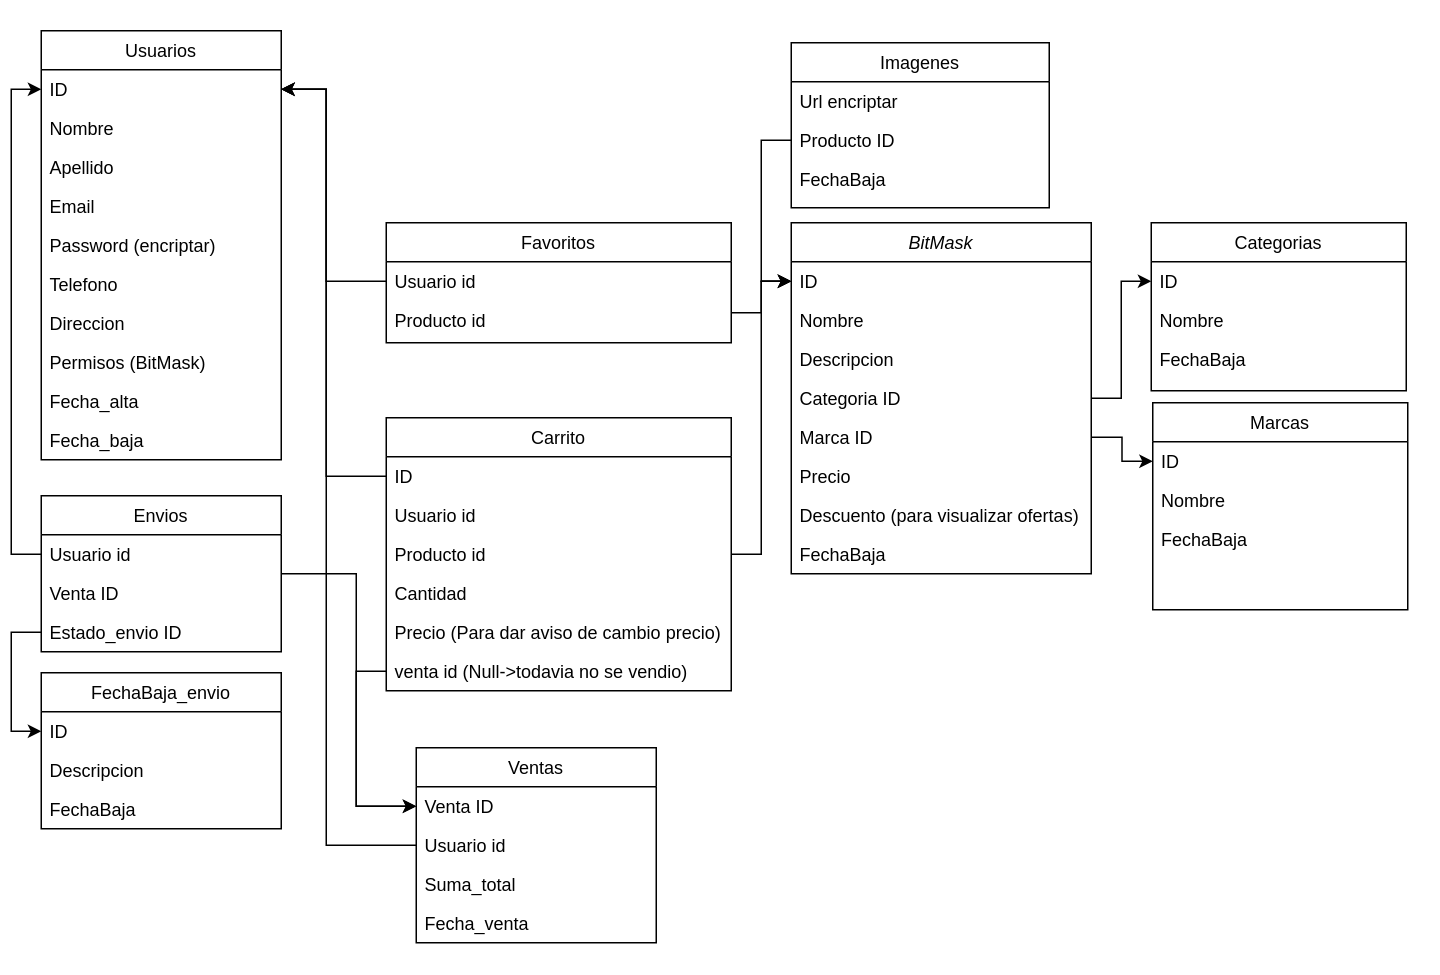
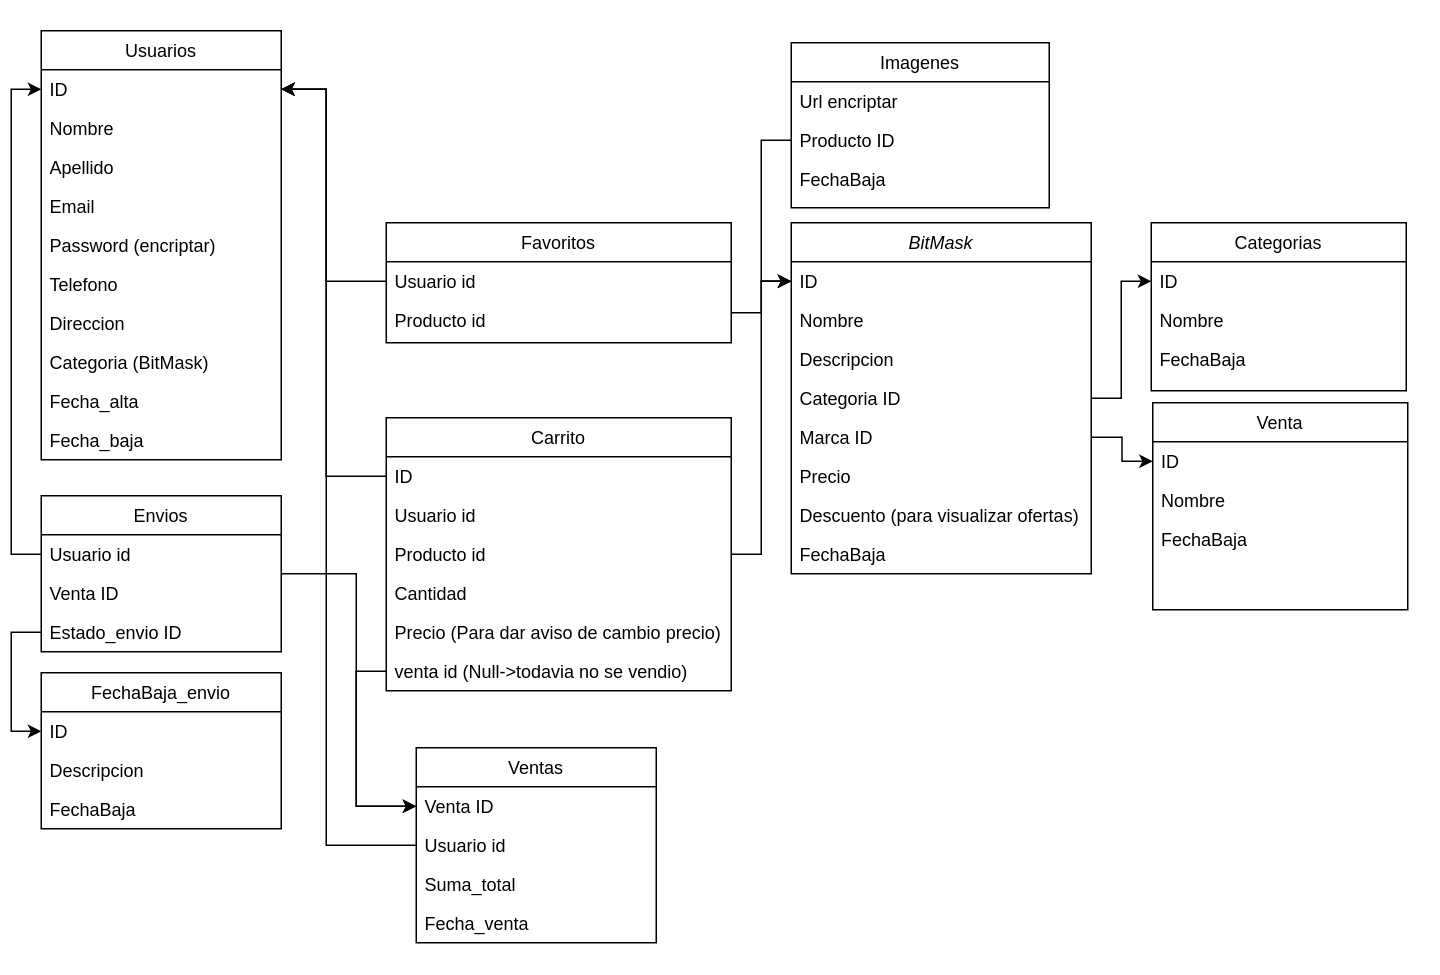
node "Permisos (BitMask)": label "Permisos (BitMask)" -> "Categoria (BitMask)"
node "Marcas": label "Marcas" -> "Venta"
